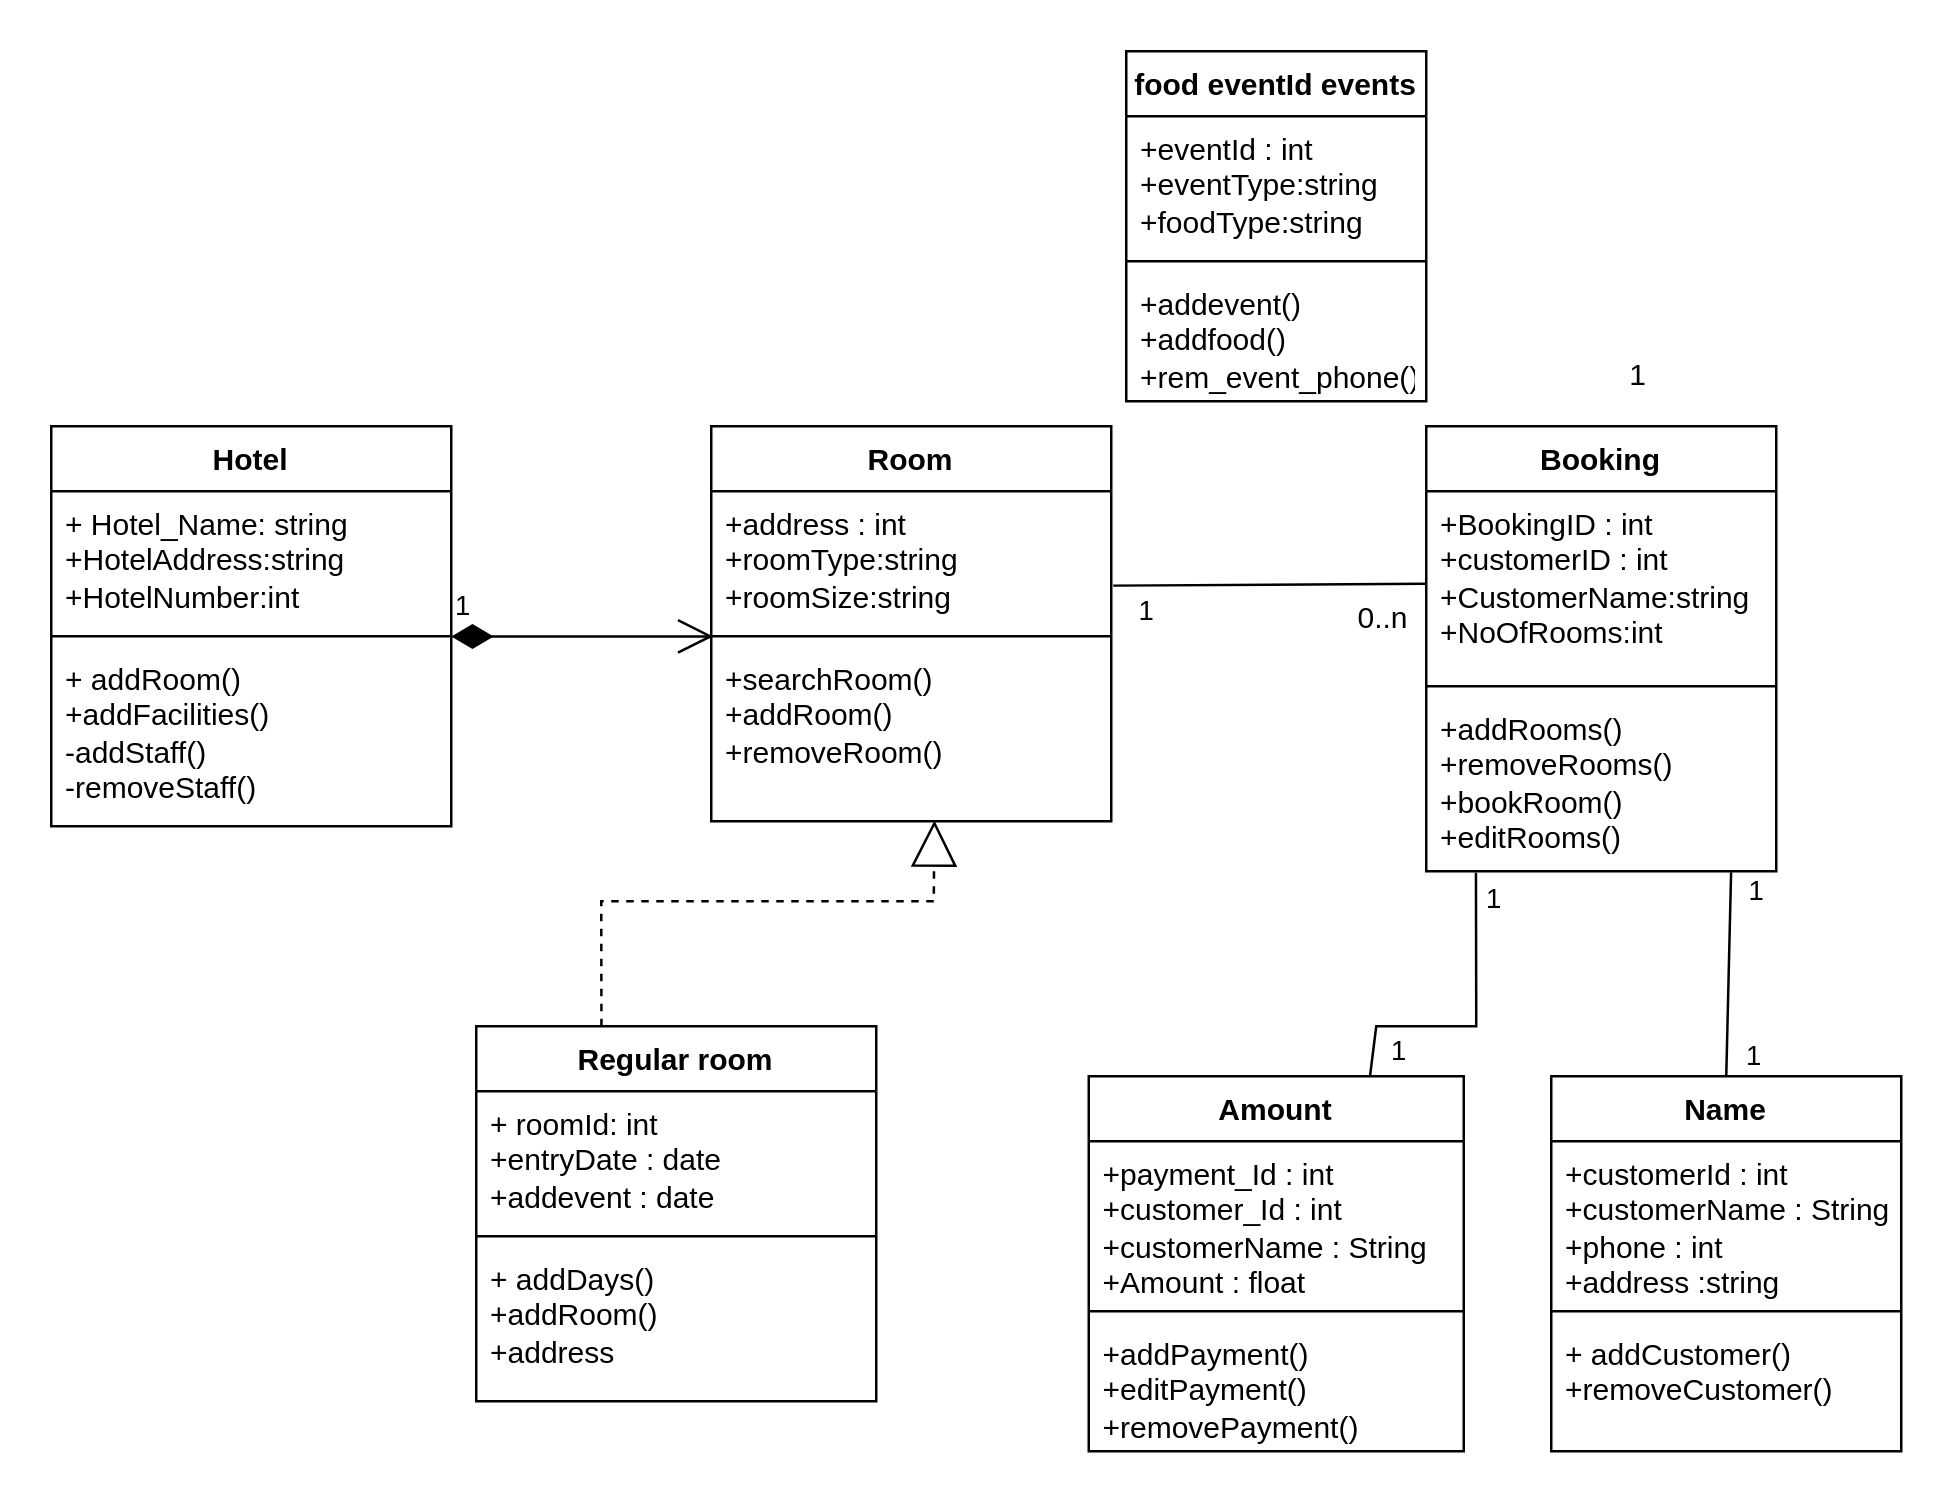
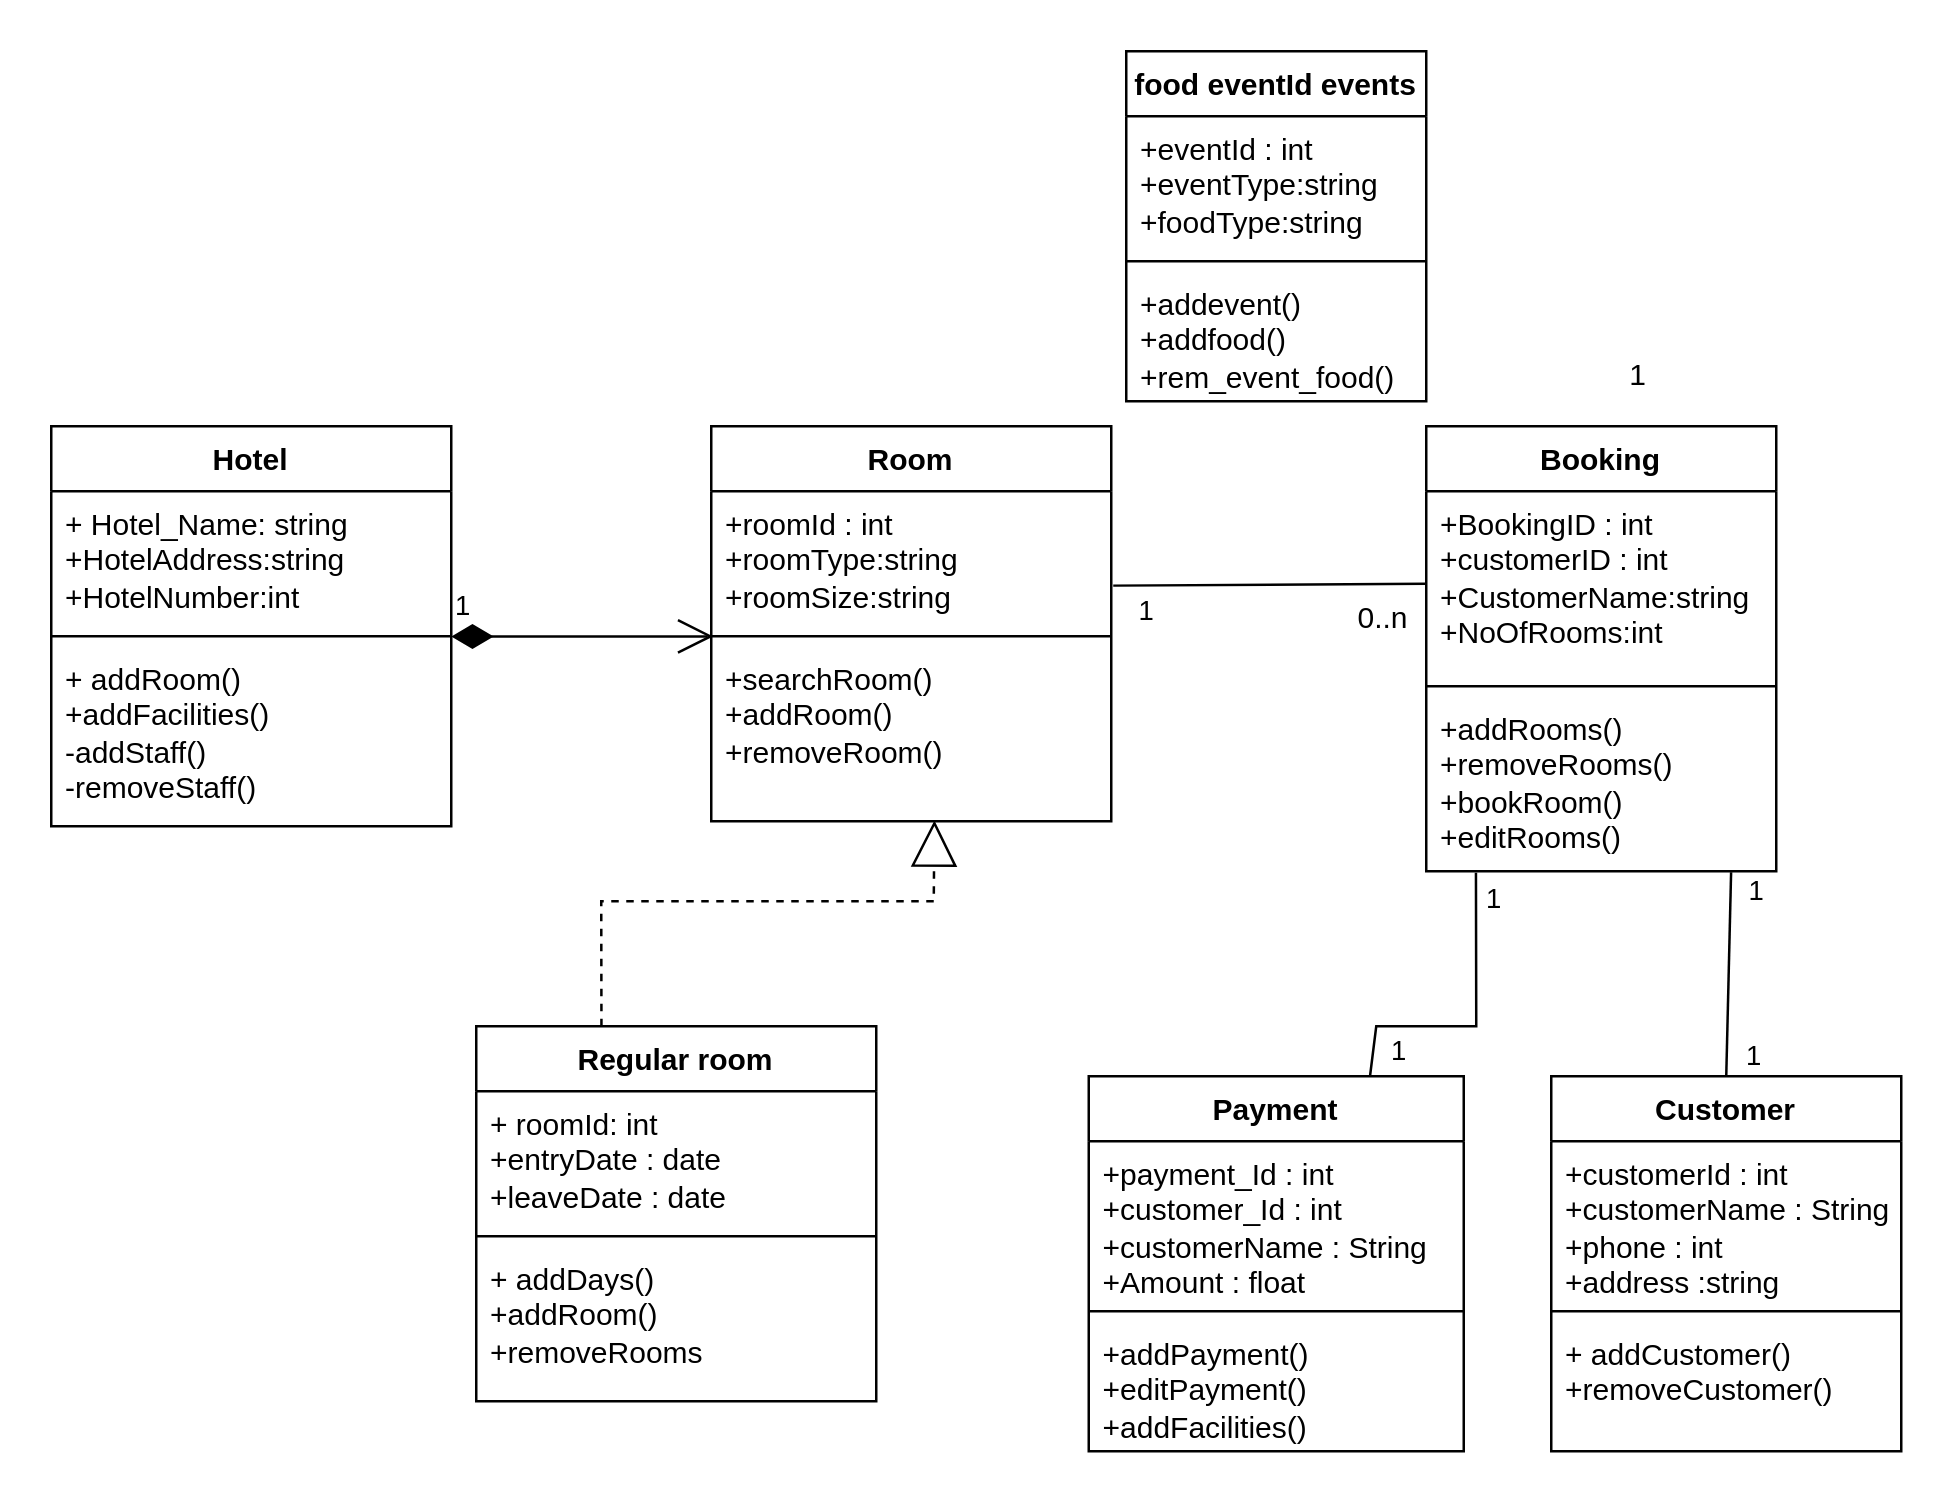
node "+addevent() +addfood() +rem_event_phone()": label "+addevent() +addfood() +rem_event_phone()" -> "+addevent() +addfood() +rem_event_food()"
node "+address : int +roomType:string +roomSize:string": label "+address : int +roomType:string +roomSize:string" -> "+roomId : int +roomType:string +roomSize:string"
node "Amount": label "Amount" -> "Payment"
node "Name": label "Name" -> "Customer"
node "+ roomId: int +entryDate : date +addevent : date": label "+ roomId: int +entryDate : date +addevent : date" -> "+ roomId: int +entryDate : date +leaveDate : date"
node "+ addDays() +addRoom() +address": label "+ addDays() +addRoom() +address" -> "+ addDays() +addRoom() +removeRooms"
node "+addPayment() +editPayment() +removePayment()": label "+addPayment() +editPayment() +removePayment()" -> "+addPayment() +editPayment() +addFacilities()"
